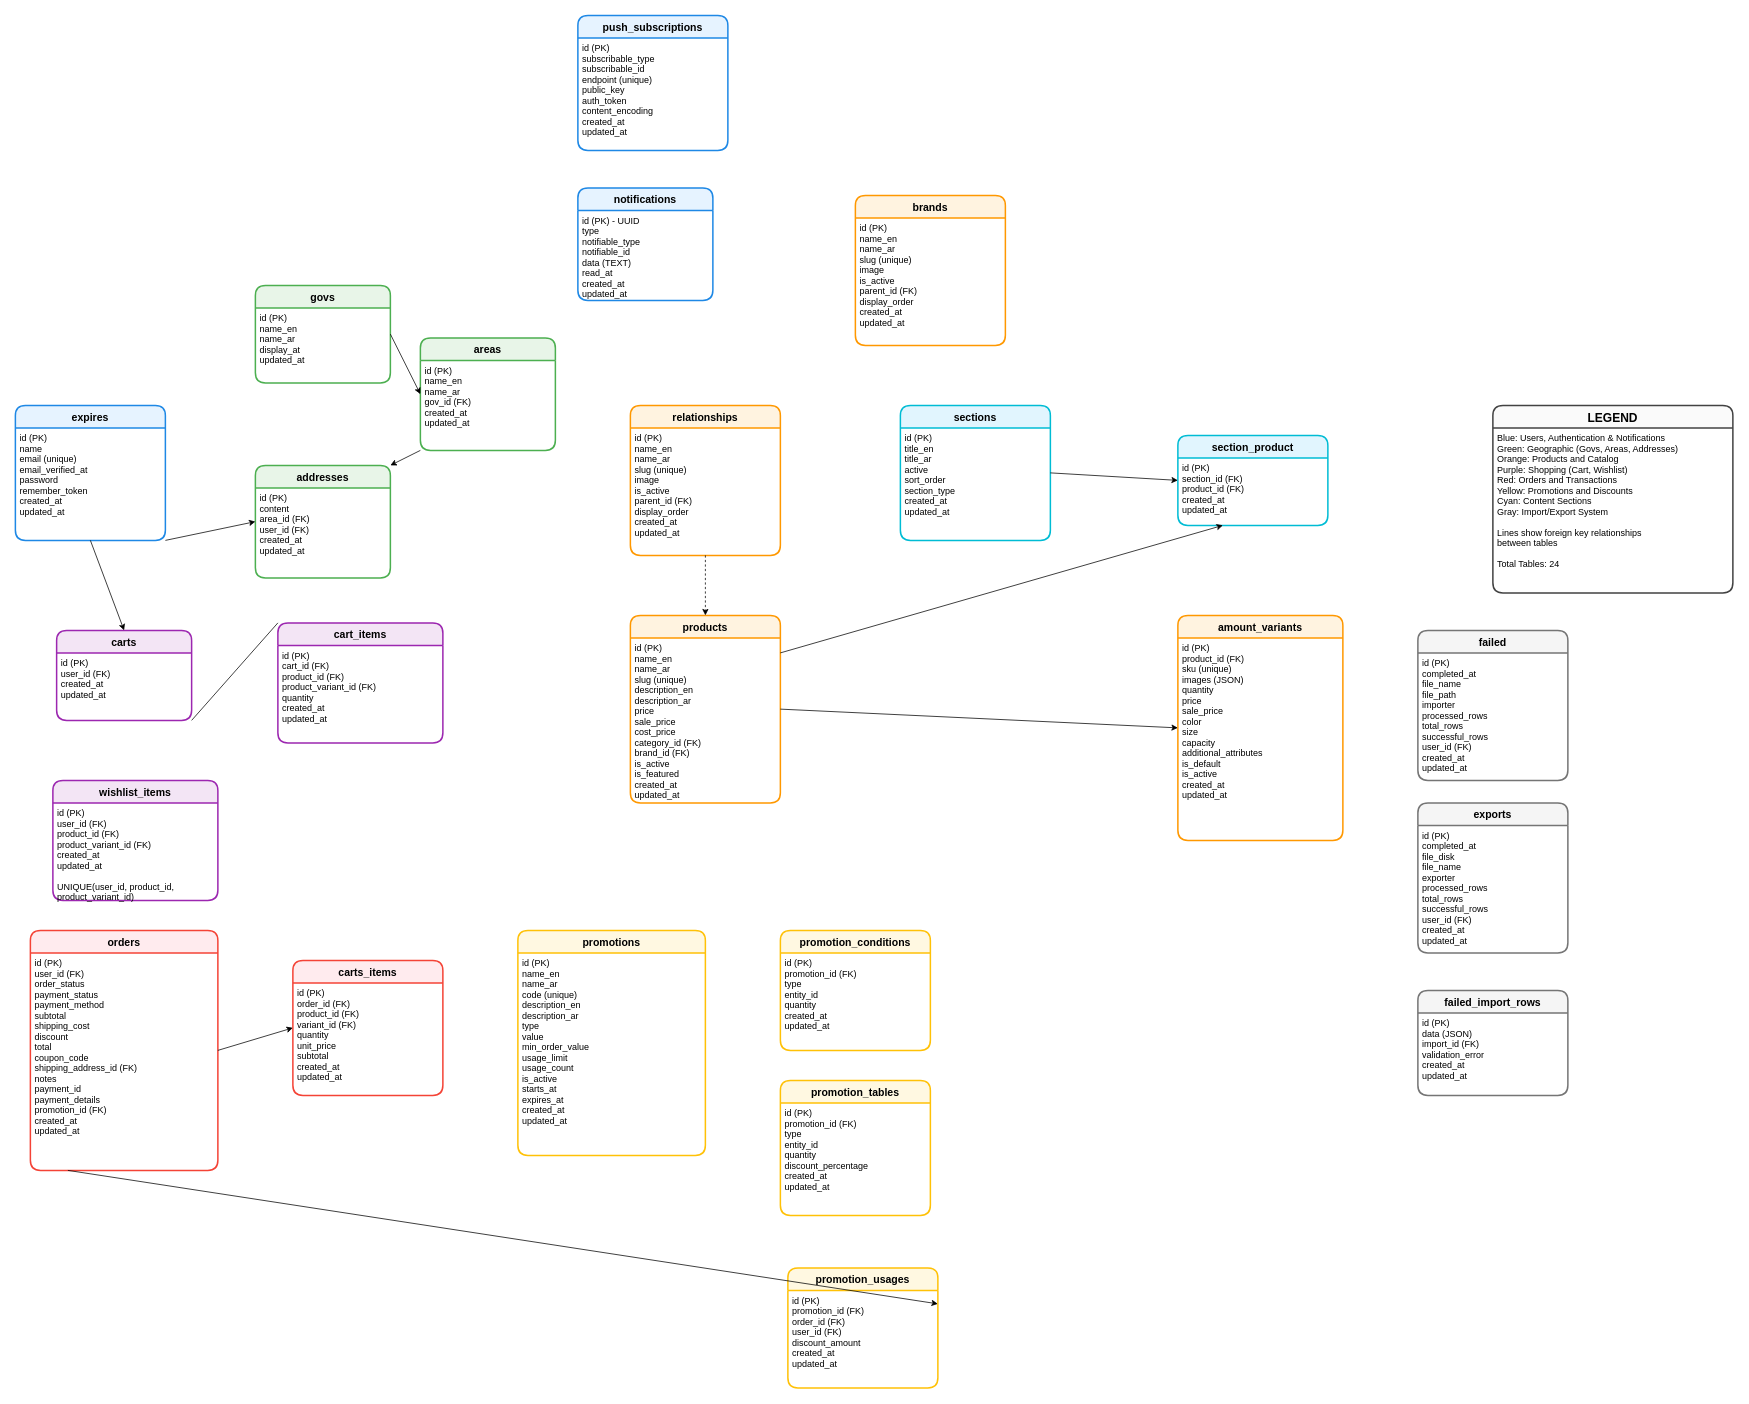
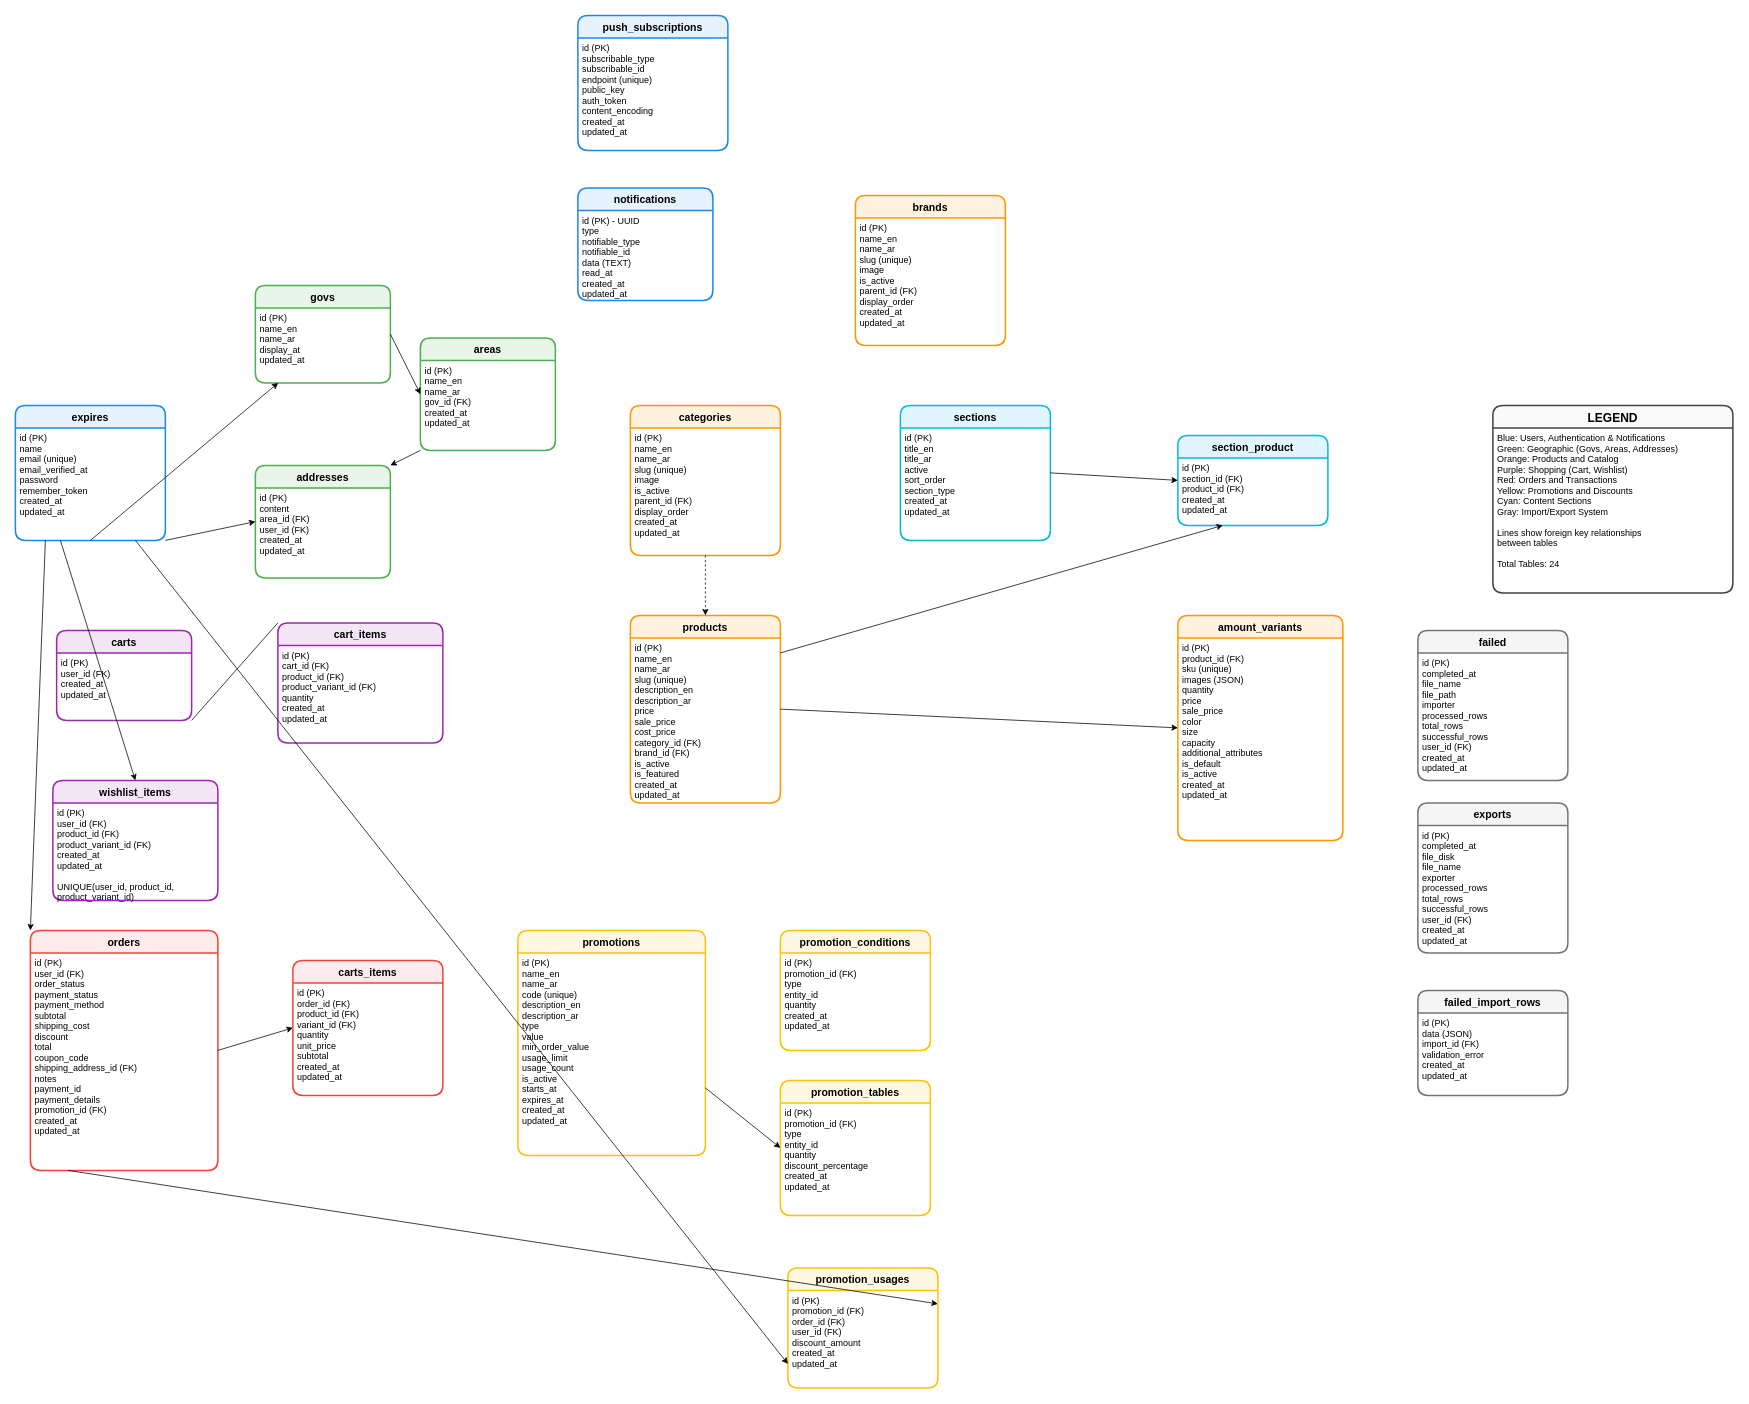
node "relationships": label "relationships" -> "categories"
edge "expires" -> "carts": now "expires" -> "id (PK) name_en name_ar display_at updated_at"
edge "expires" -> "wishlist_items": added
edge "expires" -> "orders": added
edge "expires" -> "promotion_usages": added
edge "promotions" -> "promotion_tables": added
